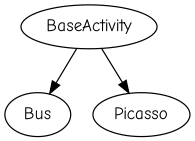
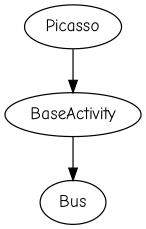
edge "BaseActivity" -> "Picasso": reversed
